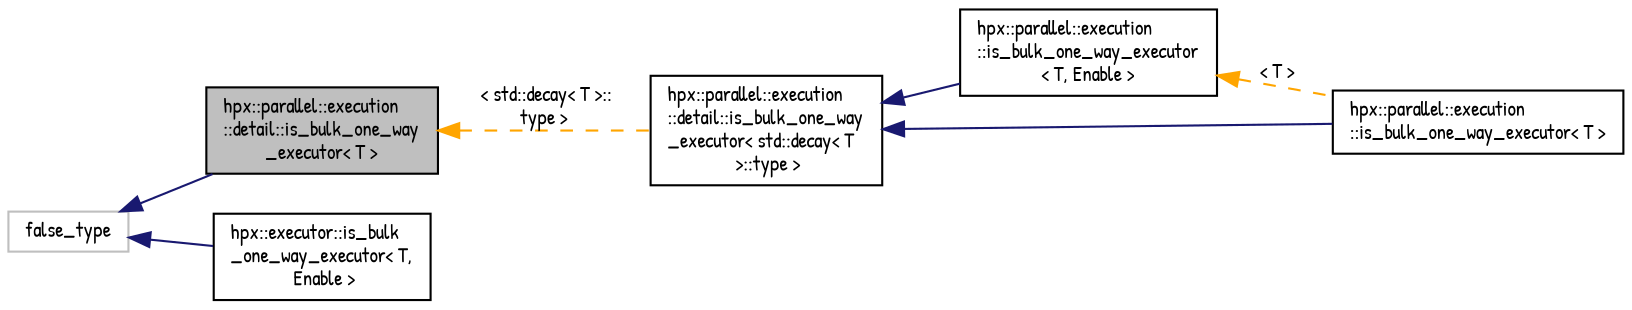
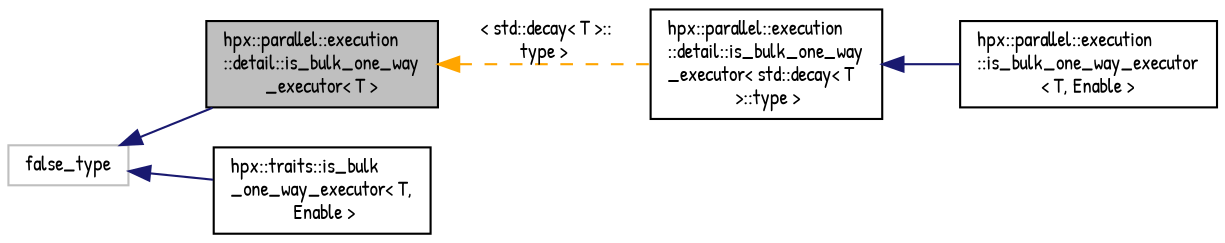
node "hpx::parallel::execution ::is_bulk_one_way_executor< T >": removed
node "hpx::executor::is_bulk _one_way_executor< T, Enable >": label "hpx::executor::is_bulk _one_way_executor< T, Enable >" -> "hpx::traits::is_bulk _one_way_executor< T, Enable >"
